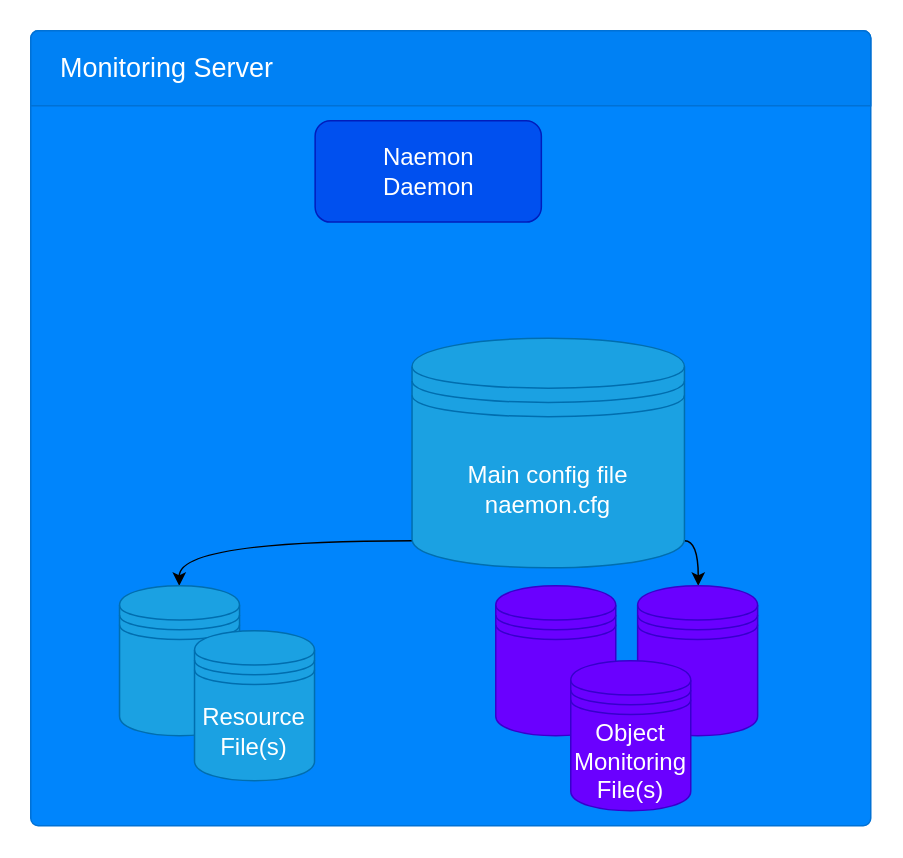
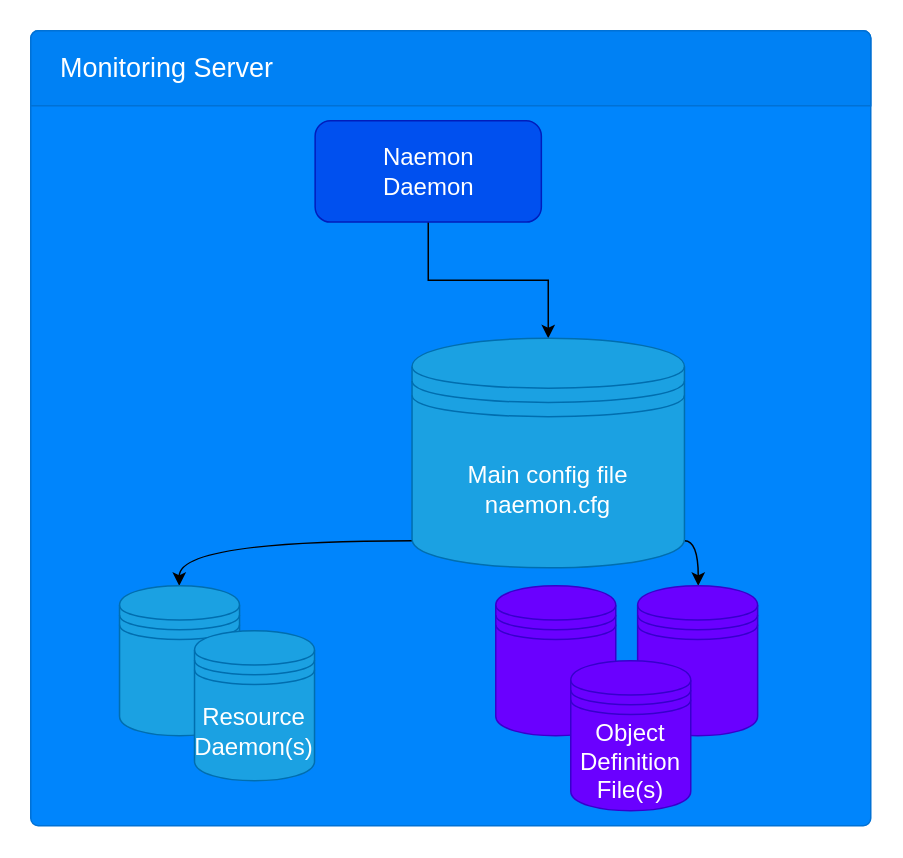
edge "Naemon Daemon" -> "Main config file naemon.cfg": added
node "Resource File(s)": label "Resource File(s)" -> "Resource Daemon(s)"
node "Object Monitoring File(s)": label "Object Monitoring File(s)" -> "Object Definition File(s)"
